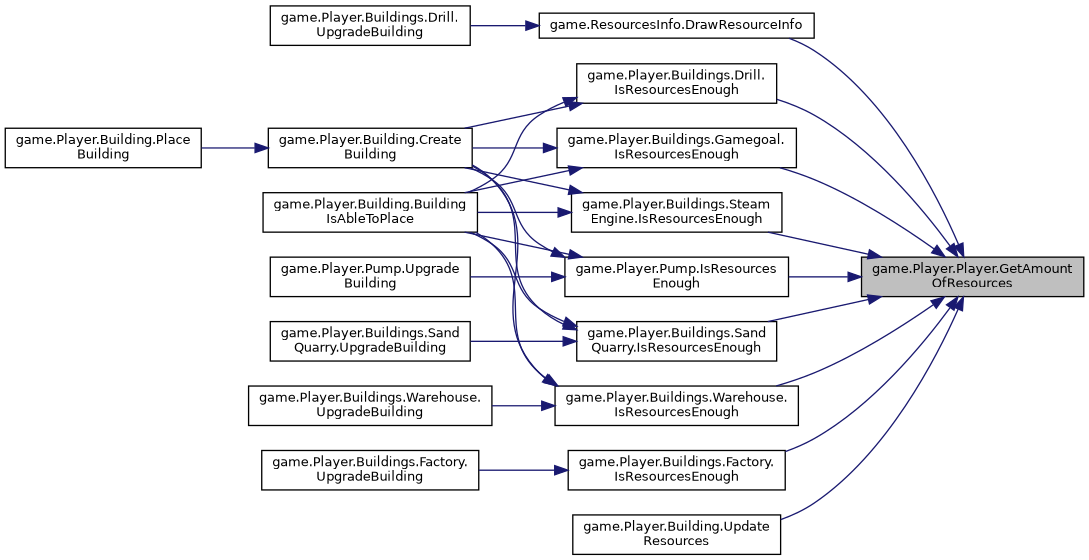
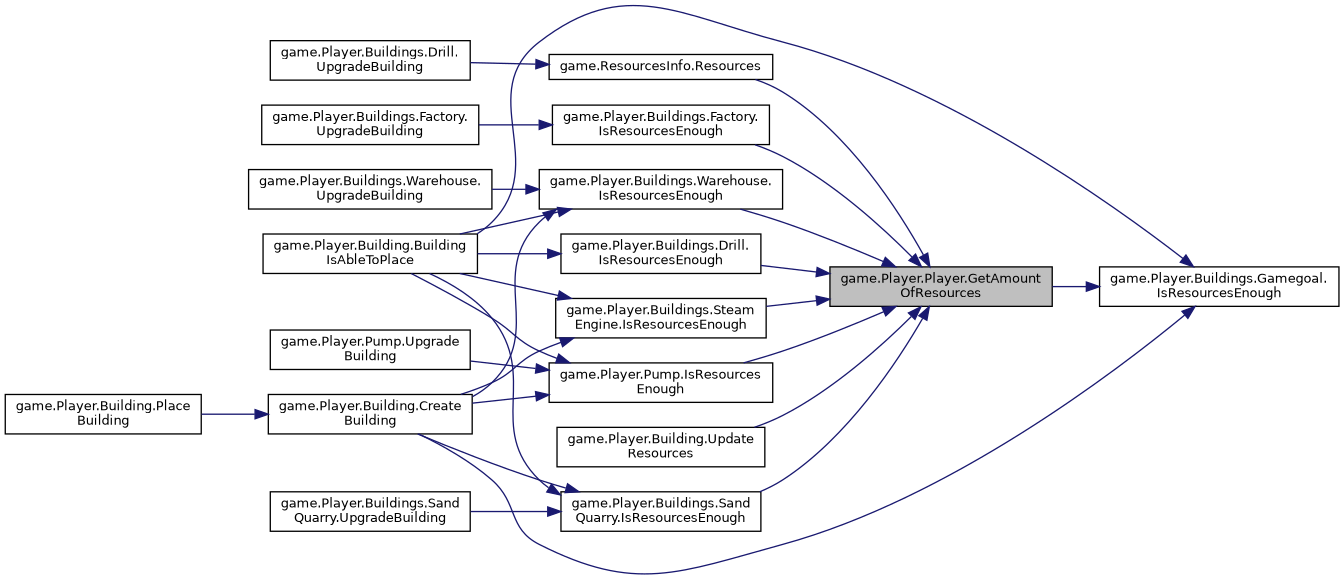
node "game.ResourcesInfo.DrawResourceInfo": label "game.ResourcesInfo.DrawResourceInfo" -> "game.ResourcesInfo.Resources"
edge "game.Player.Building.Create Building" -> "game.Player.Buildings.Drill. IsResourcesEnough": removed
edge "game.Player.Buildings.Gamegoal. IsResourcesEnough" -> "game.Player.Player.GetAmount OfResources": reversed
